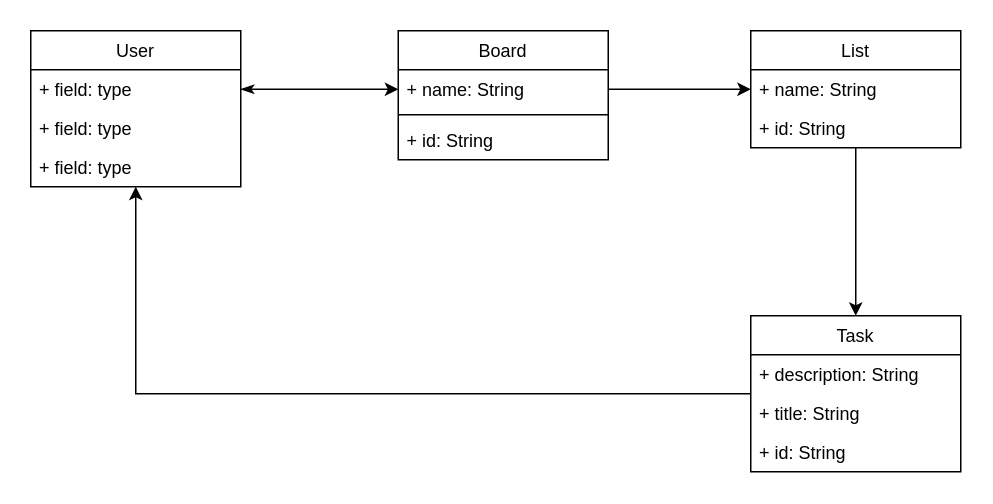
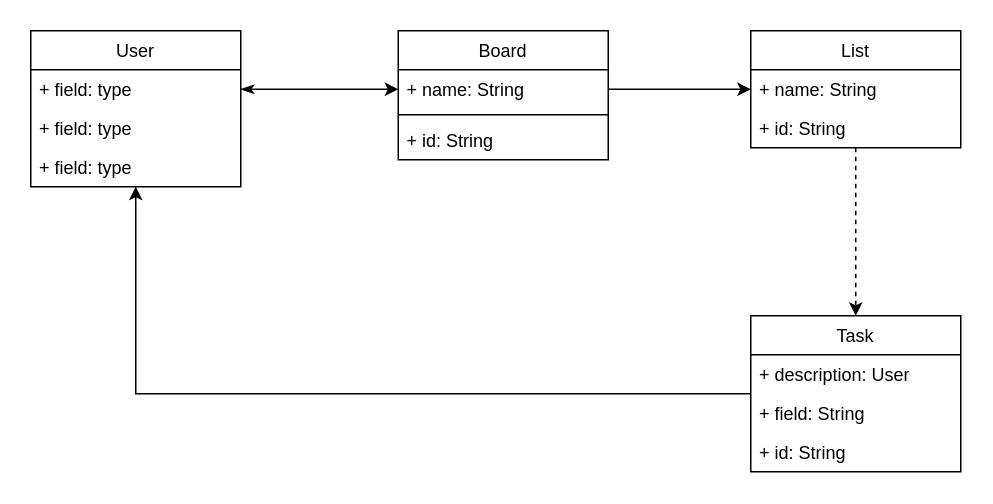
edge "List" -> "Task": style solid -> dashed
node "+ description: String": label "+ description: String" -> "+ description: User"
node "+ title: String": label "+ title: String" -> "+ field: String"
